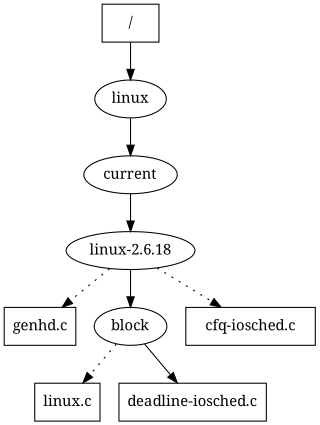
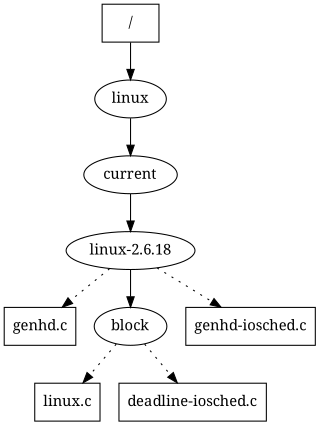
node "cfq-iosched.c": label "cfq-iosched.c" -> "genhd-iosched.c"
edge "block" -> "deadline-iosched.c": style solid -> dotted
